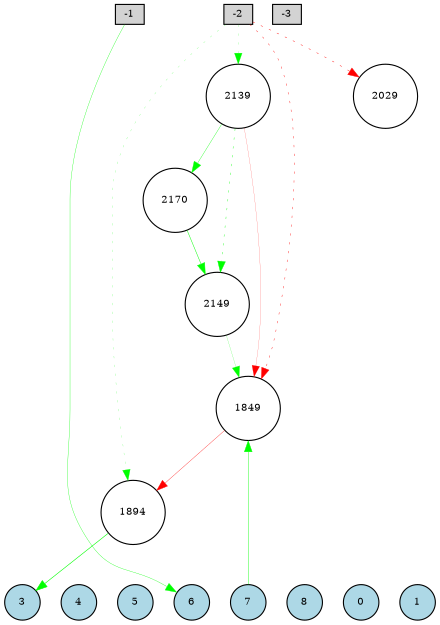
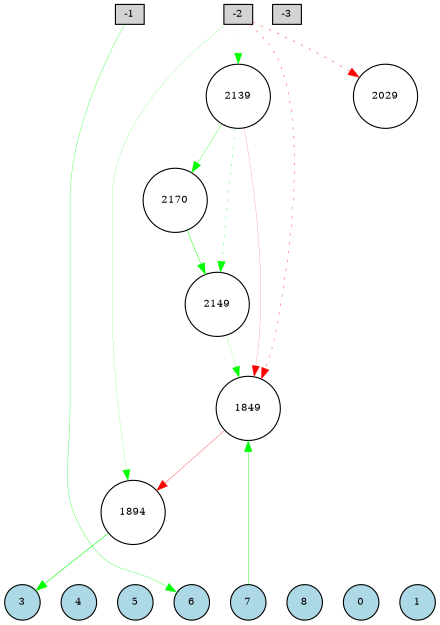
edge "-2" -> "1894": style dotted -> solid
